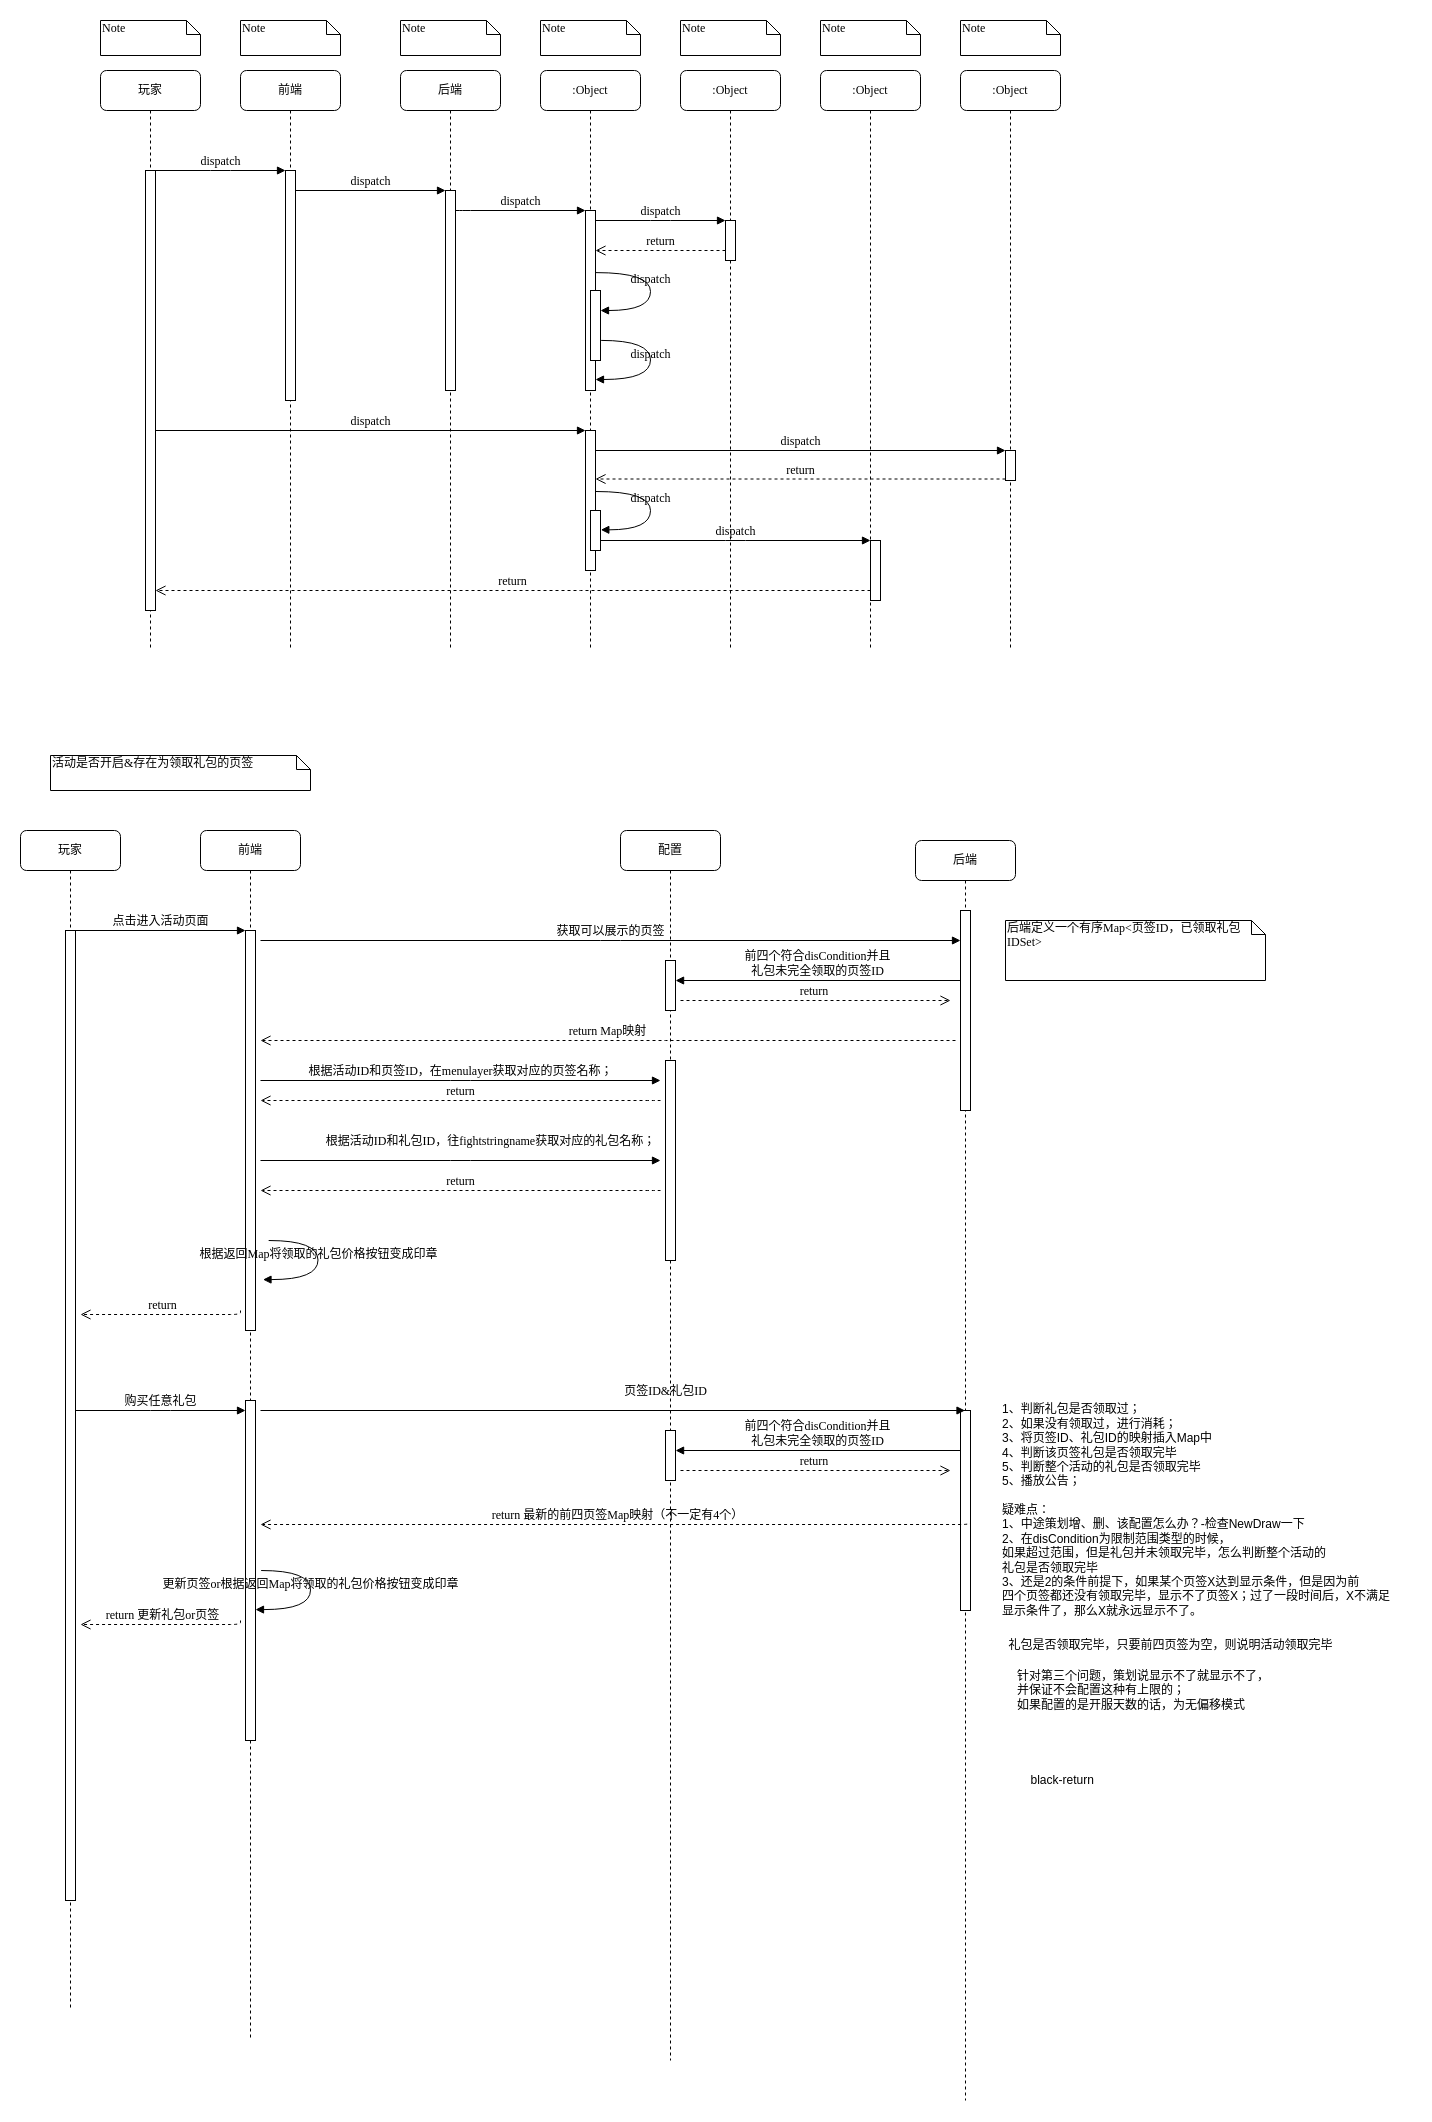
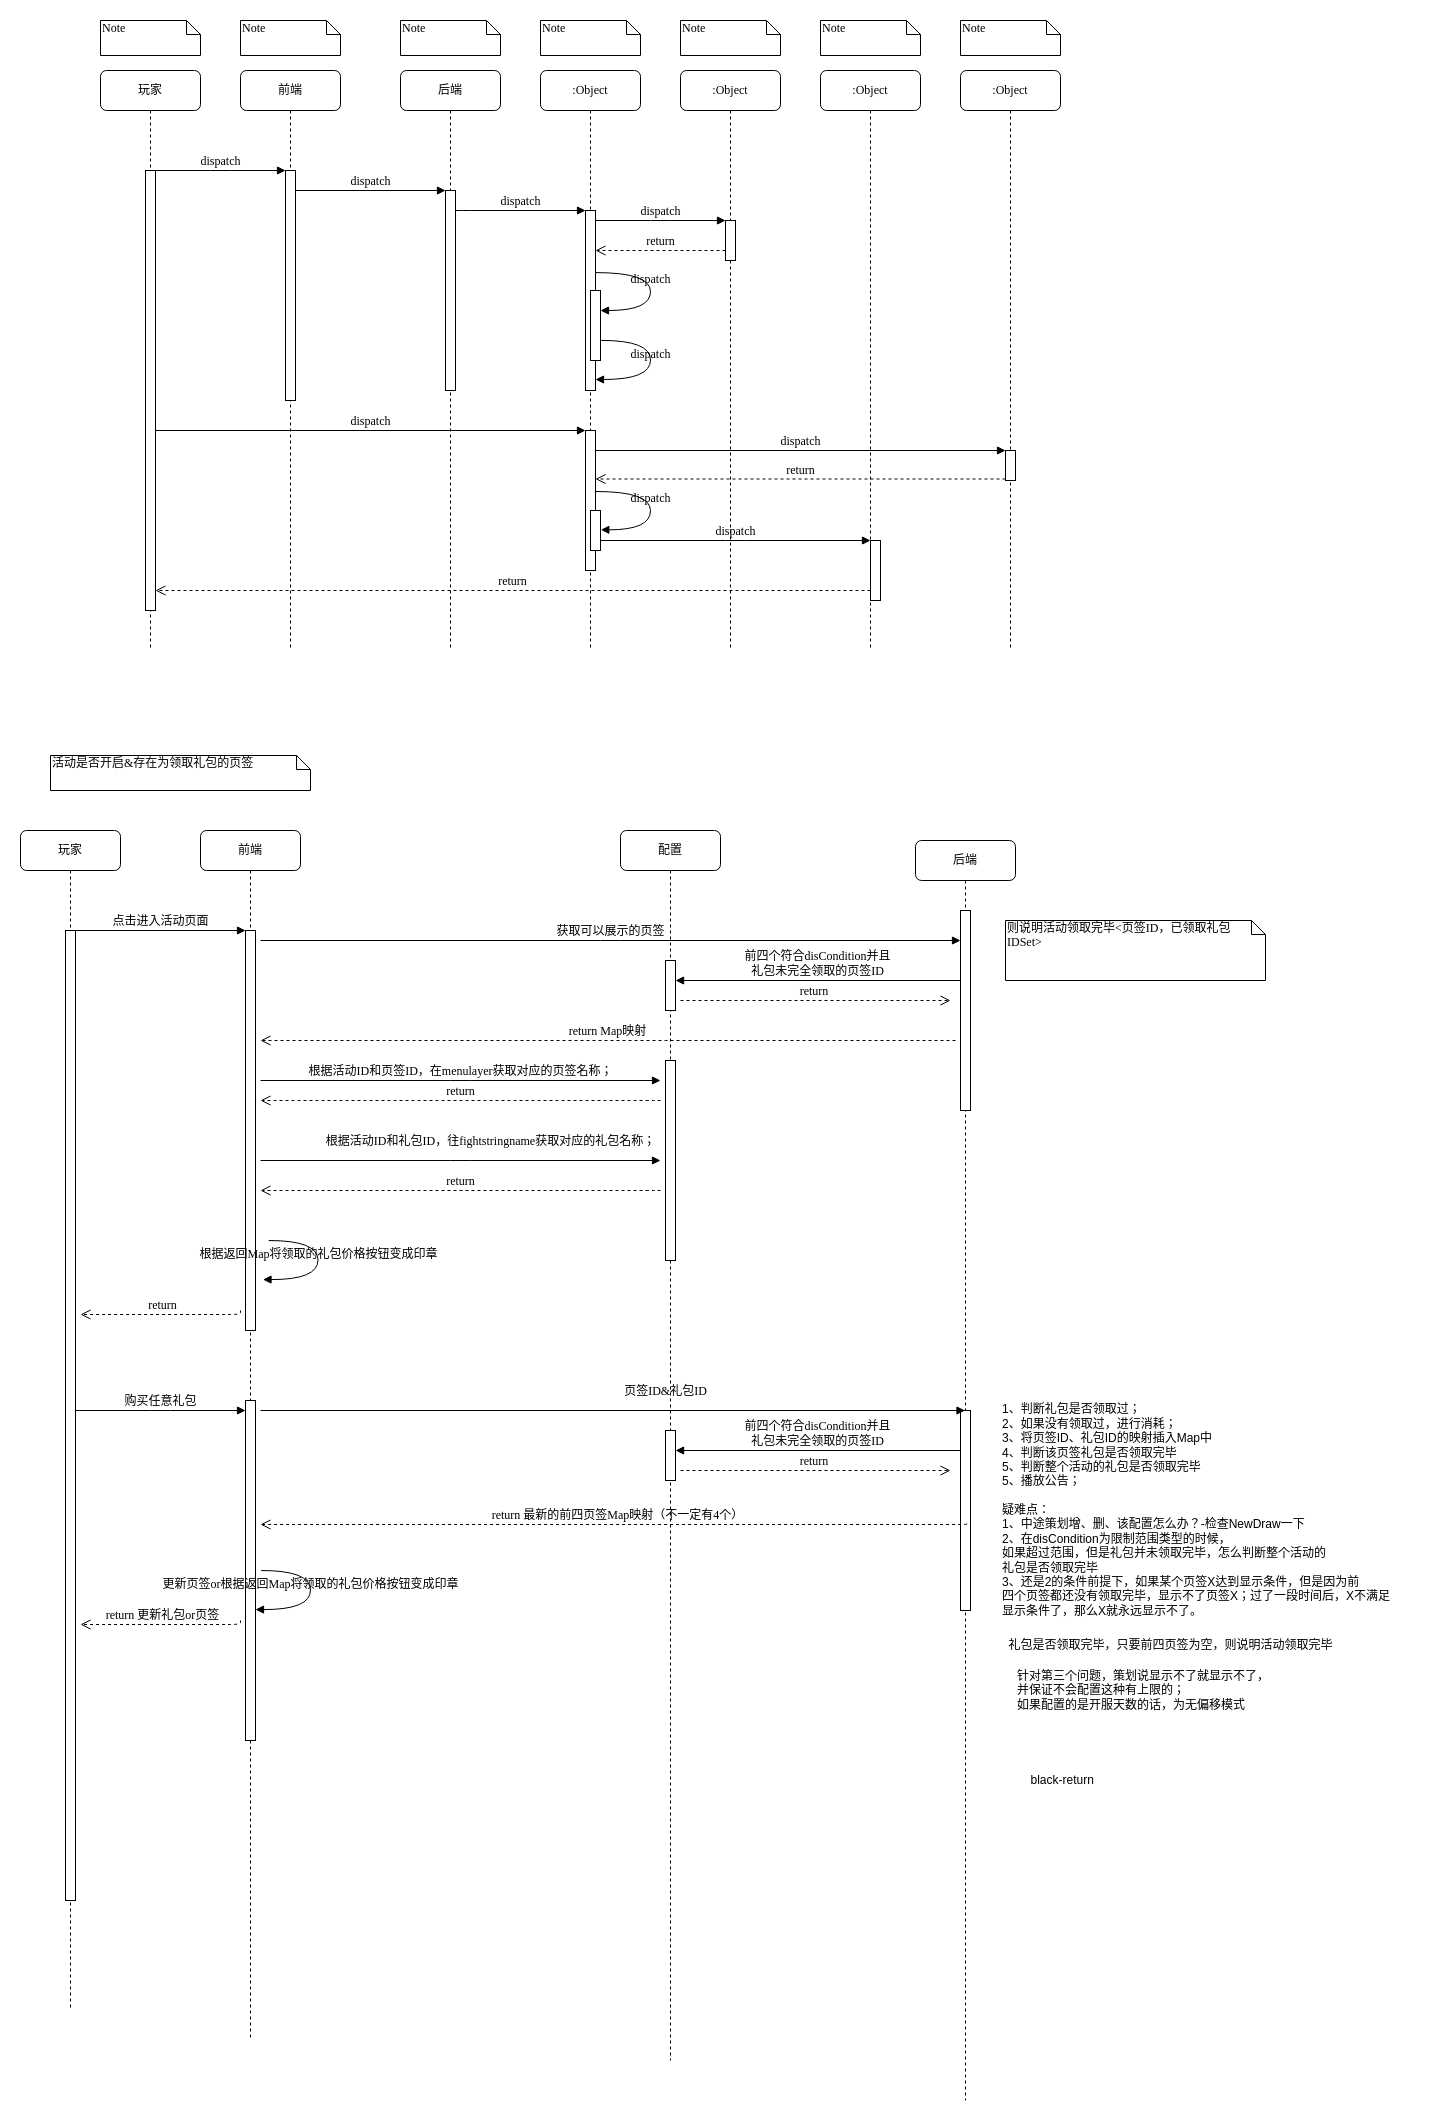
node "后端定义一个有序Map<页签ID，已领取礼包IDSet>": label "后端定义一个有序Map<页签ID，已领取礼包IDSet>" -> "则说明活动领取完毕<页签ID，已领取礼包IDSet>"
